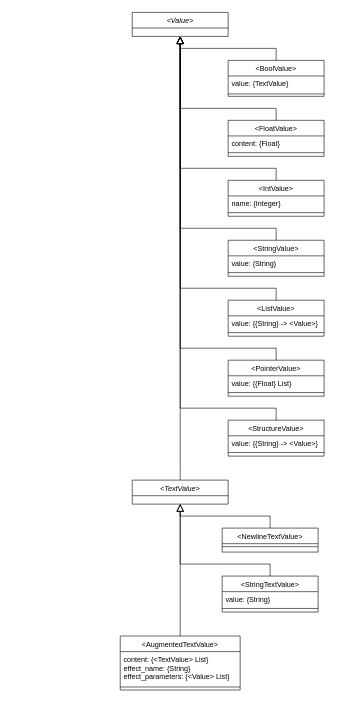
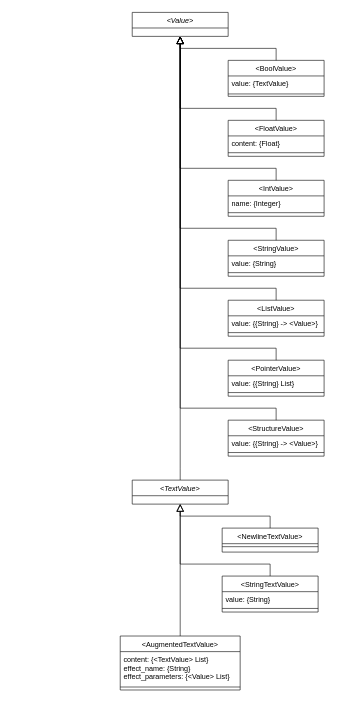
node "value: {{Float} List}": label "value: {{Float} List}" -> "value: {{String} List}"
